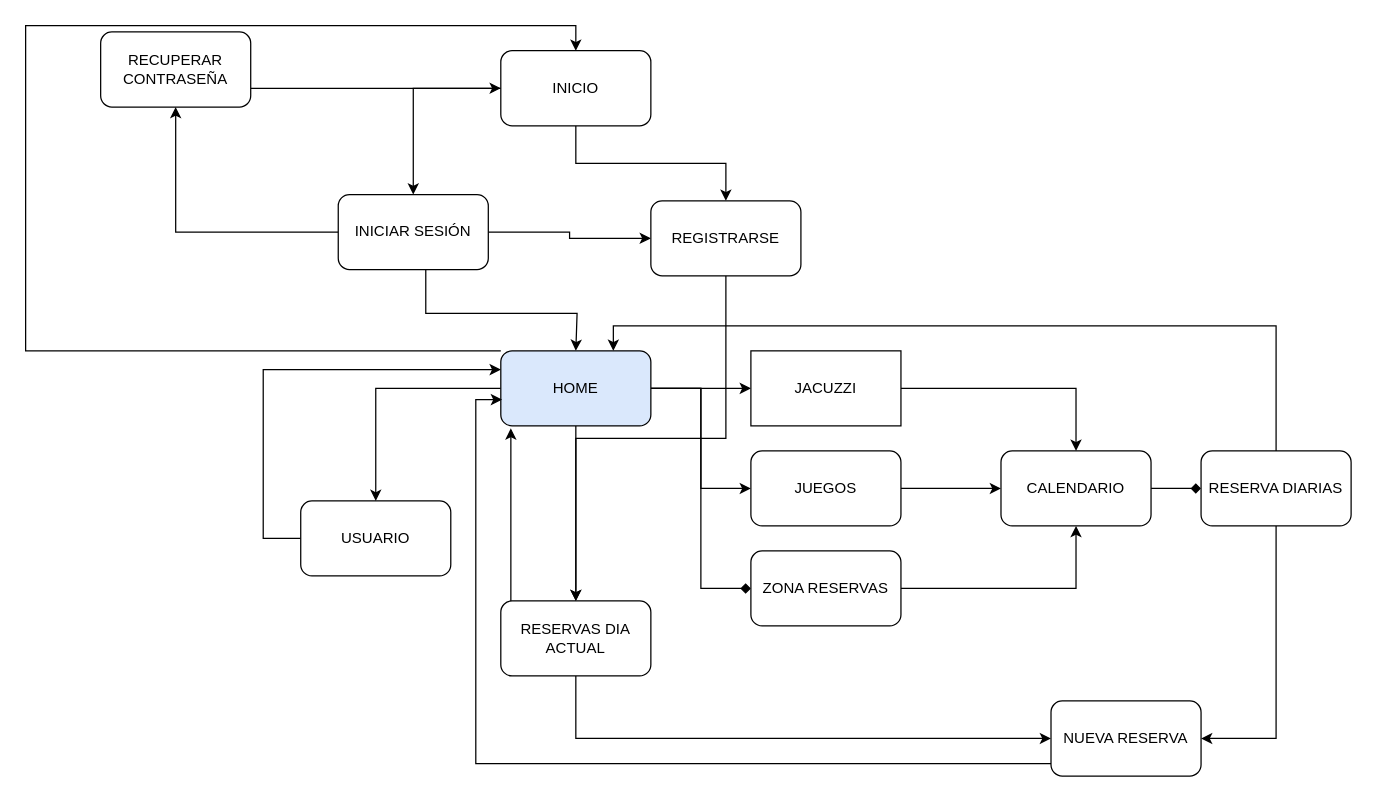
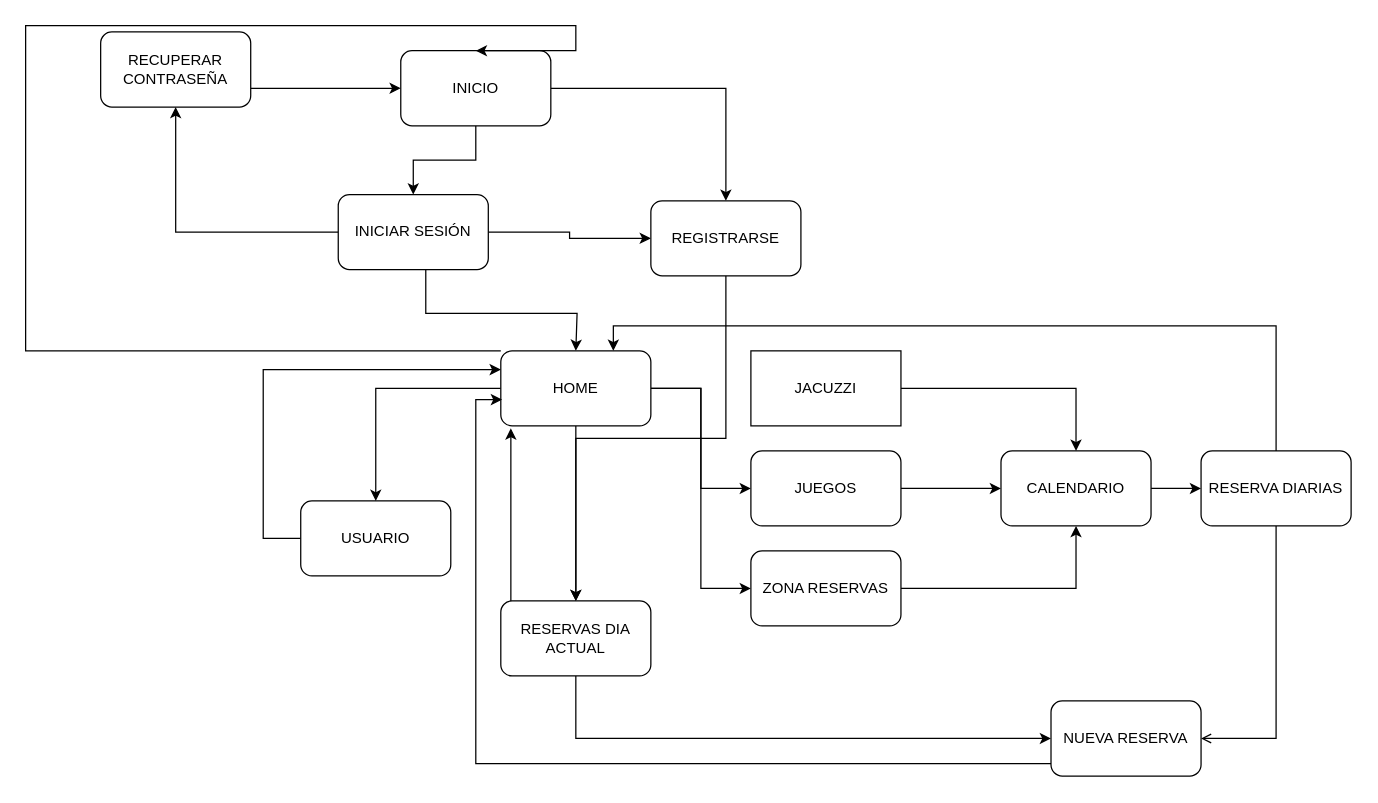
node "INICIO": moved (576, 88) -> (476, 88)
node "HOME": fillcolor #dae8fc -> #ffffff
edge "HOME" -> "JACUZZI": removed
edge "CALENDARIO" -> "RESERVA DIARIAS": arrowhead diamond -> classic
edge "HOME" -> "ZONA RESERVAS": arrowhead diamond -> classic
edge "RESERVA DIARIAS" -> "NUEVA RESERVA": arrowhead classic -> open
